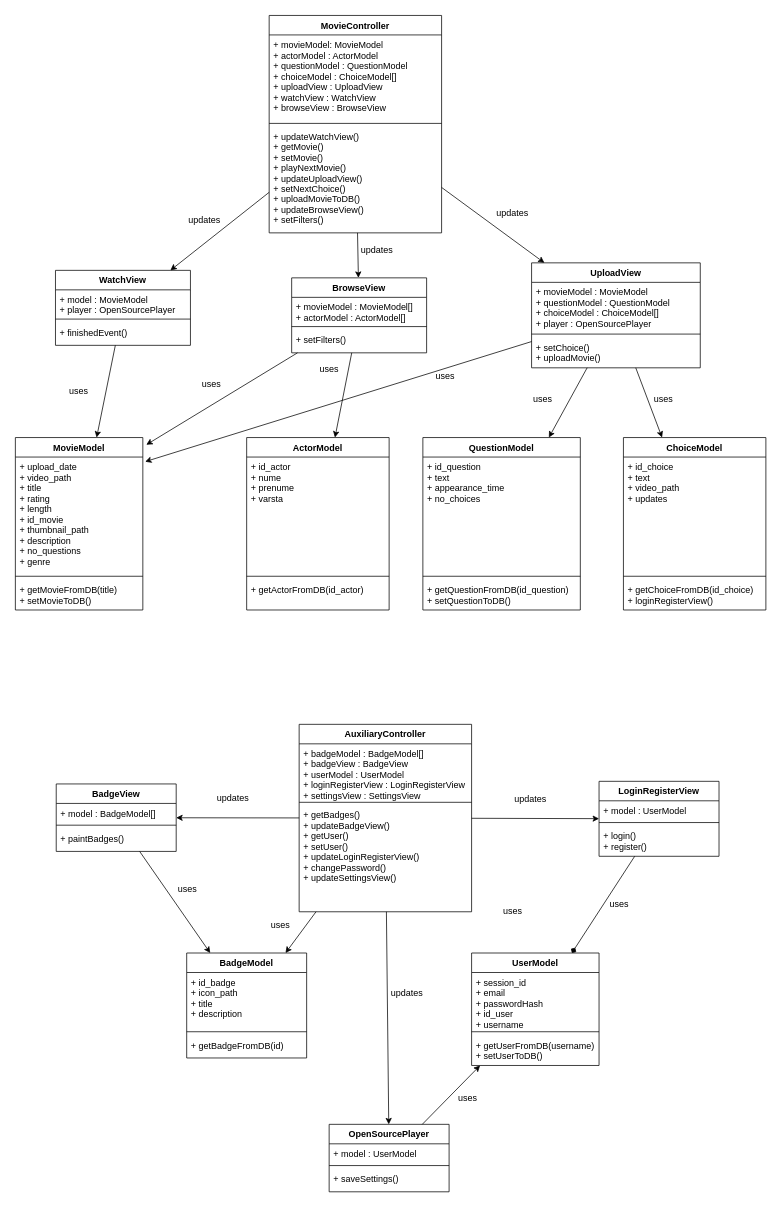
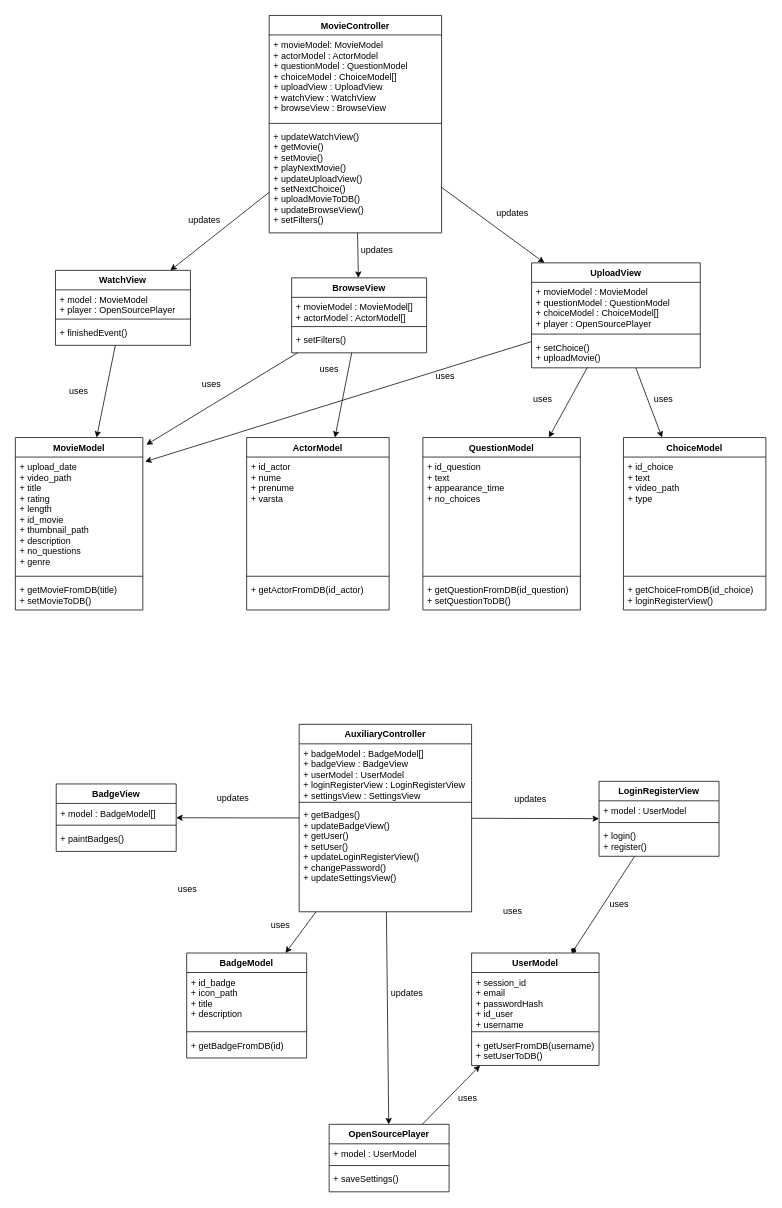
node "+ id_choice + text + video_path + updates": label "+ id_choice + text + video_path + updates" -> "+ id_choice + text + video_path + type"
edge "BadgeView" -> "BadgeModel": removed
